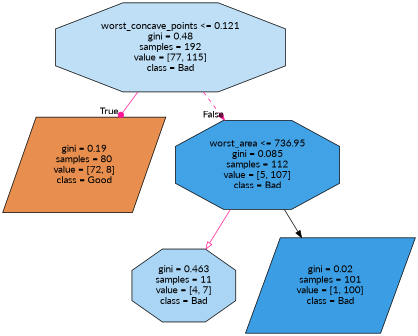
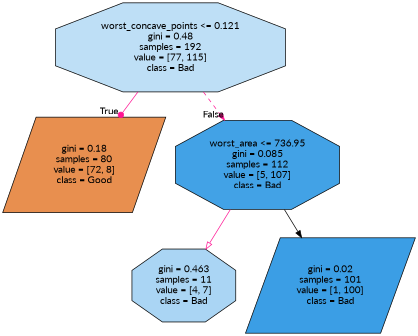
node "gini = 0.19 samples = 80 value = [72, 8] class = Good": label "gini = 0.19 samples = 80 value = [72, 8] class = Good" -> "gini = 0.18 samples = 80 value = [72, 8] class = Good"
